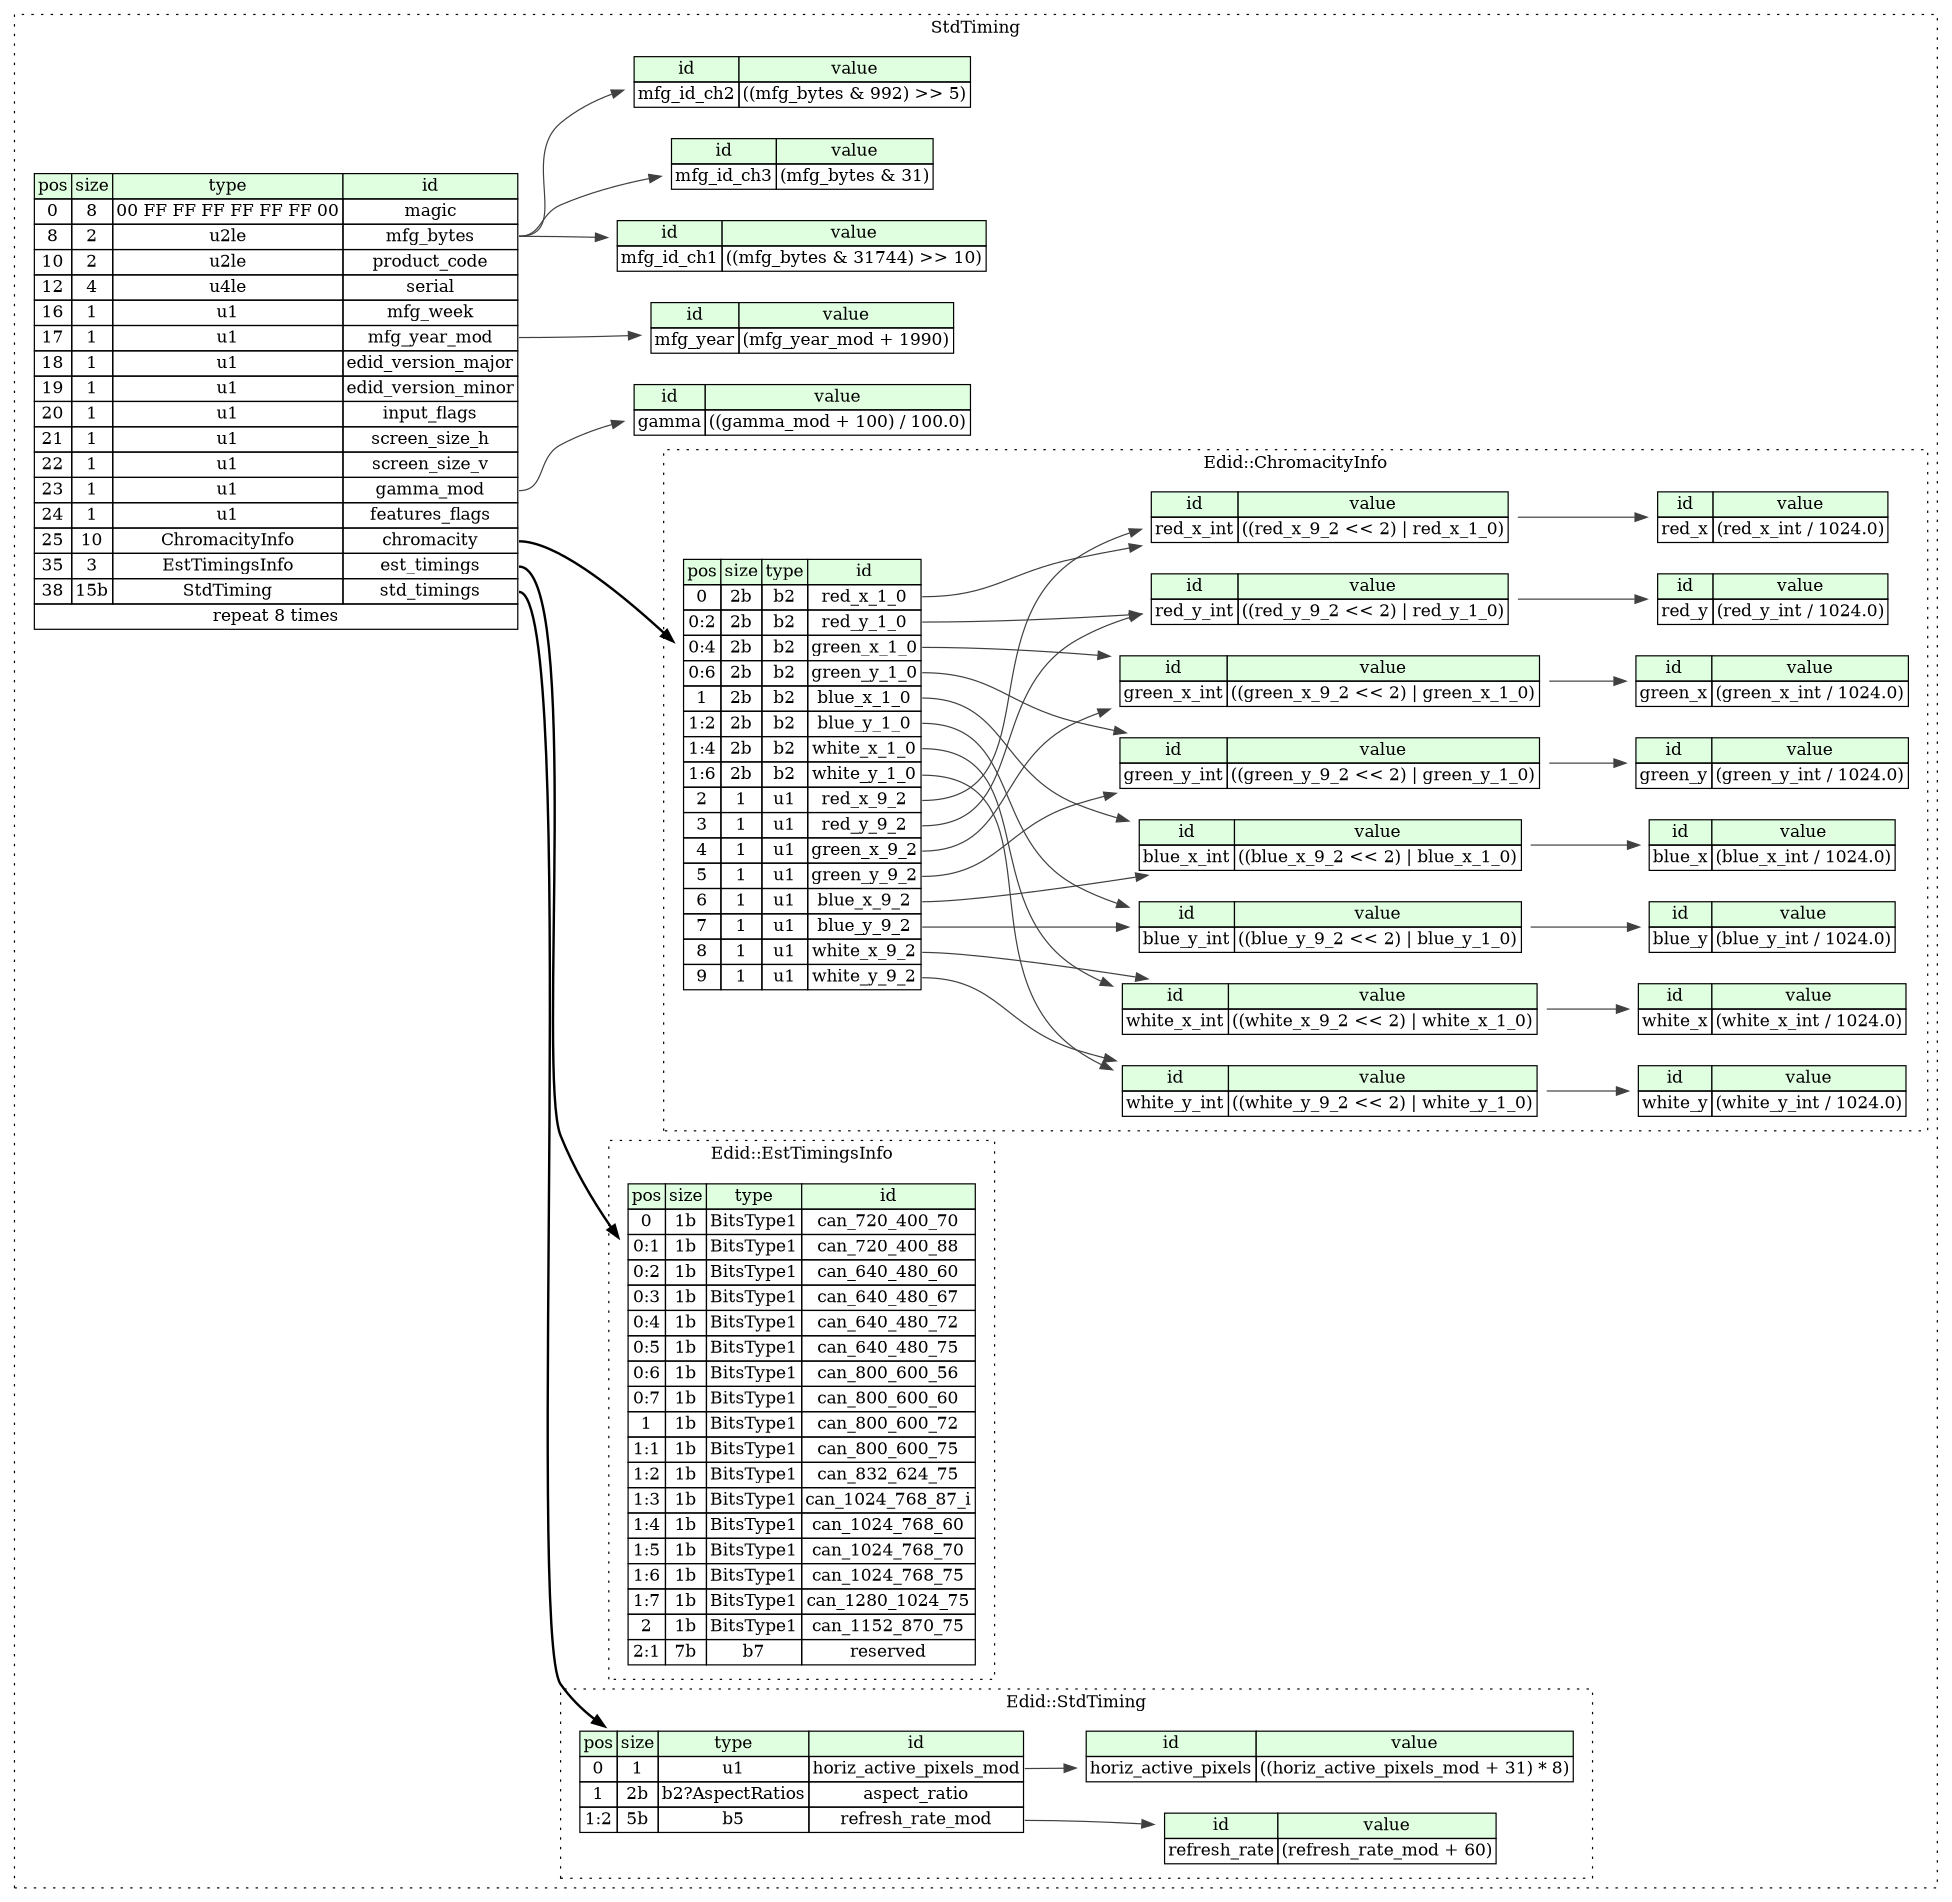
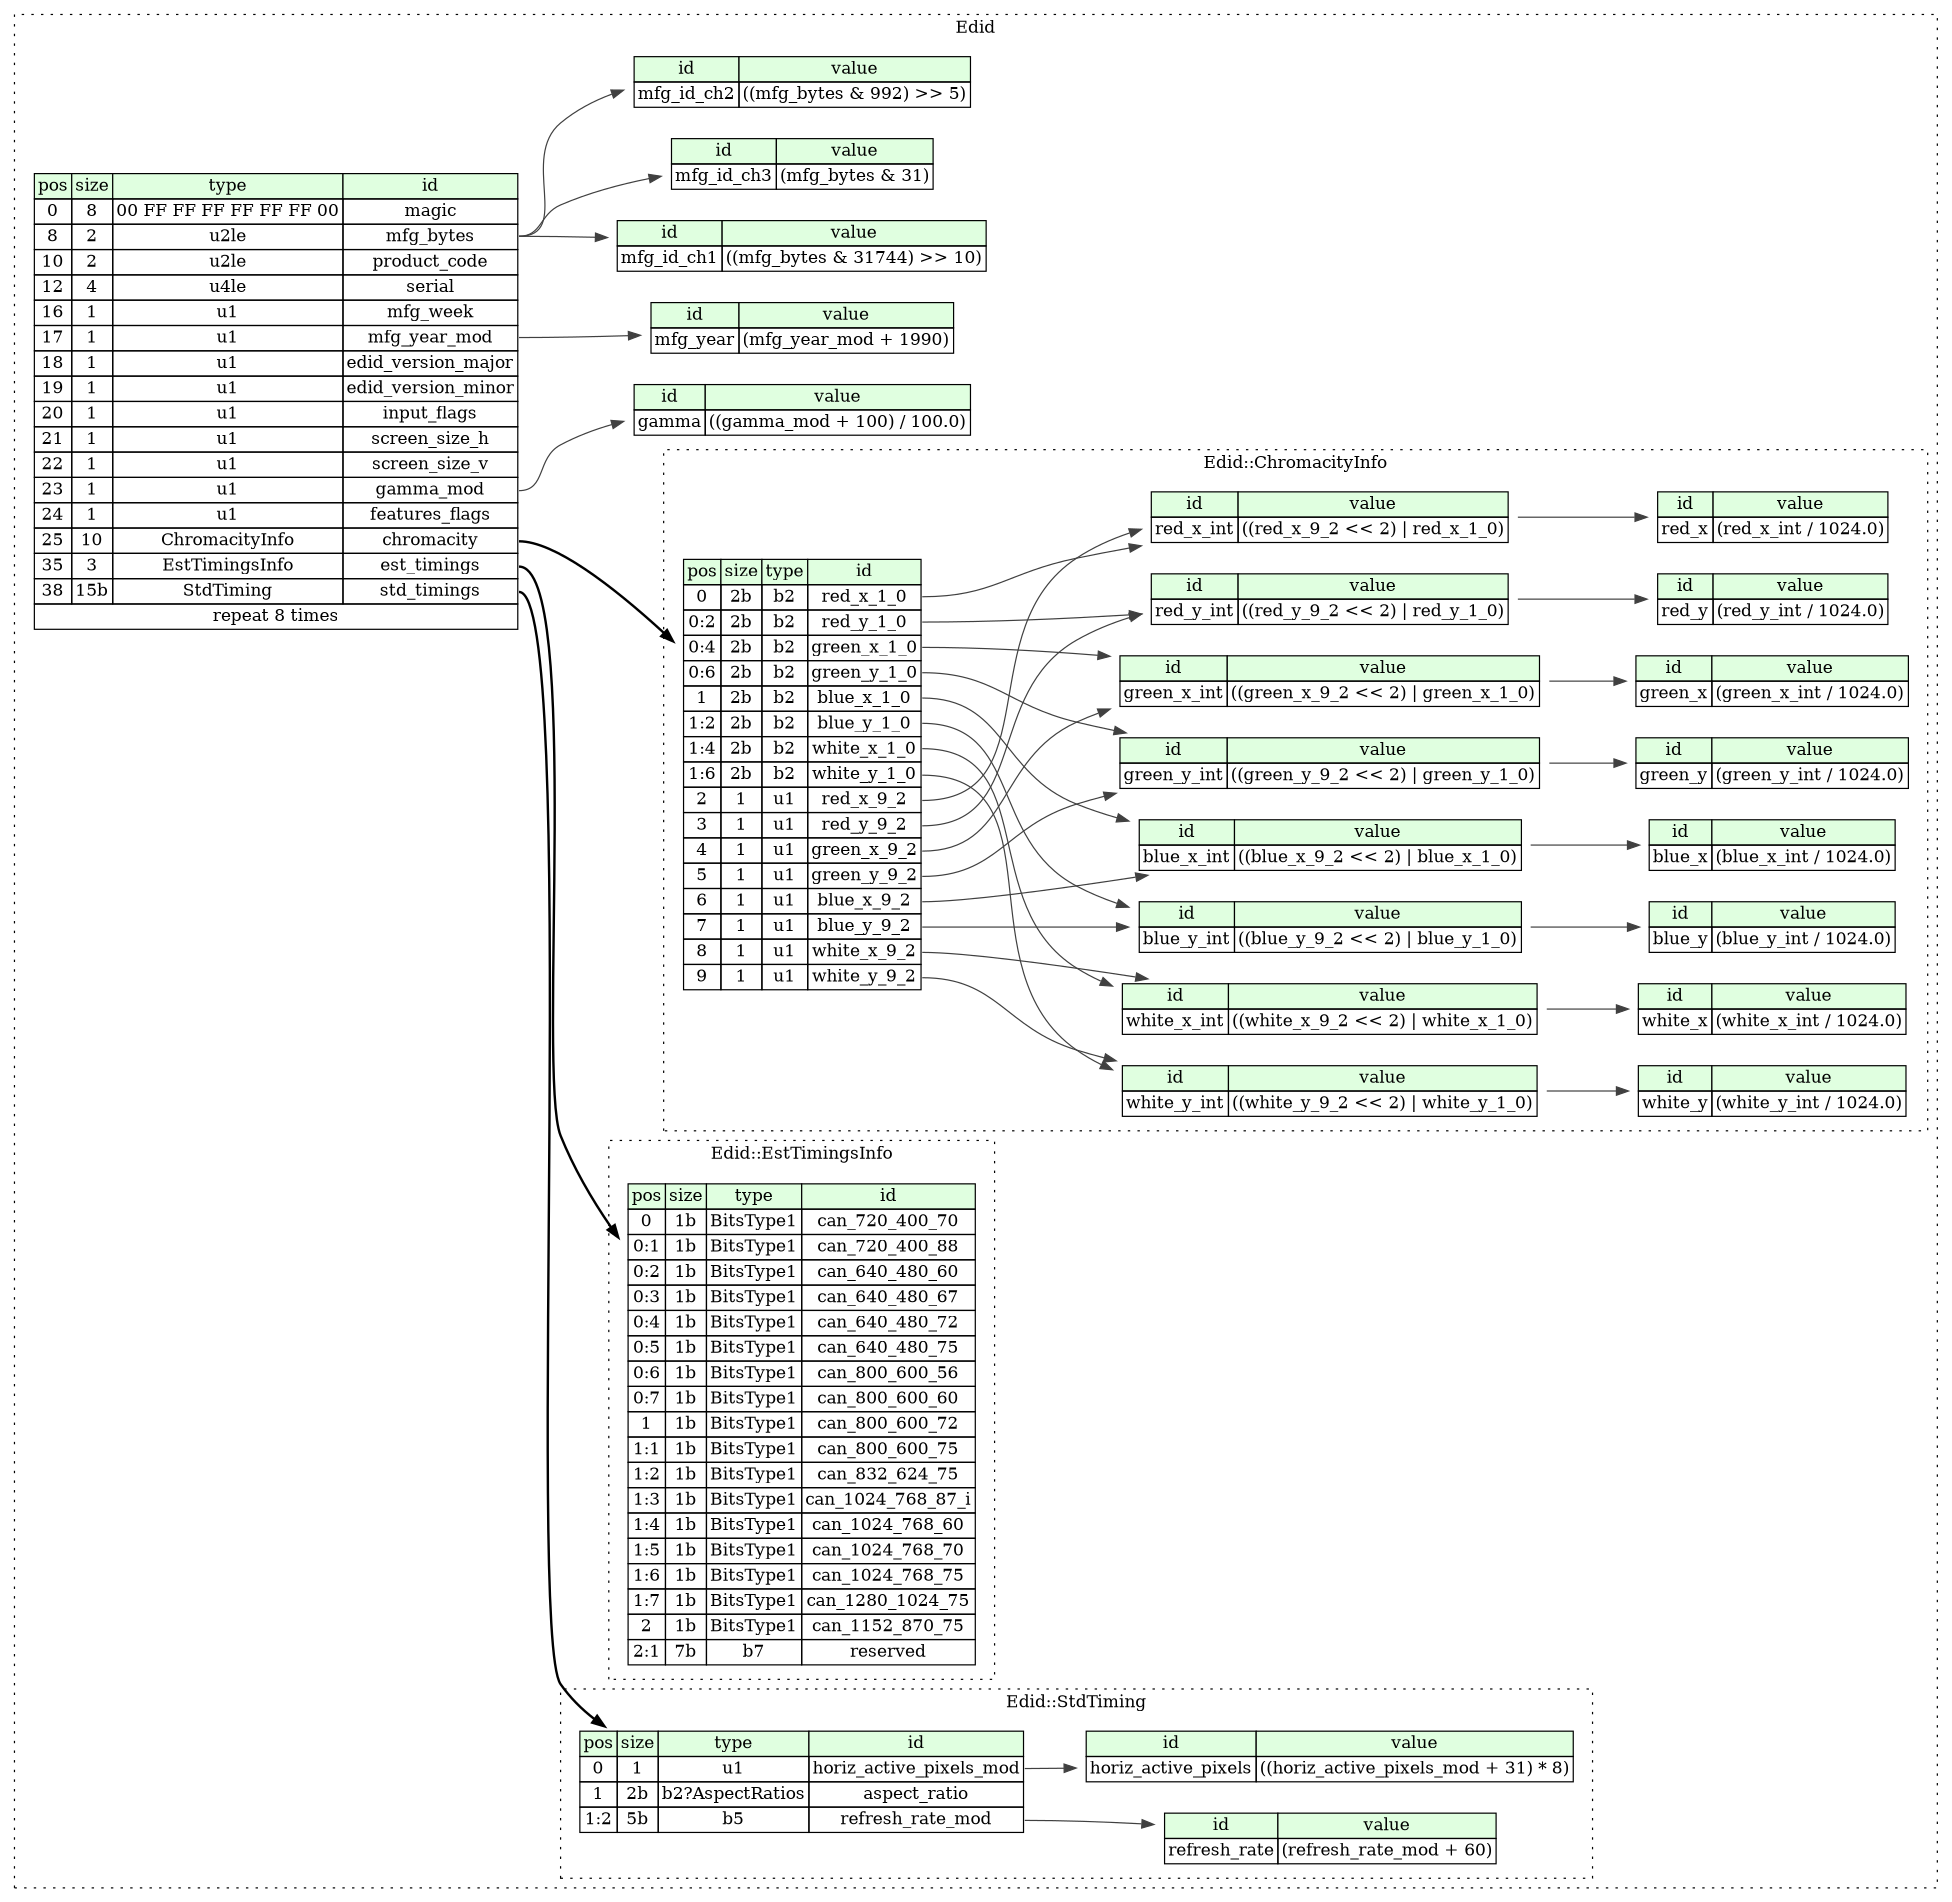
cluster "StdTiming": label "StdTiming" -> "Edid"
